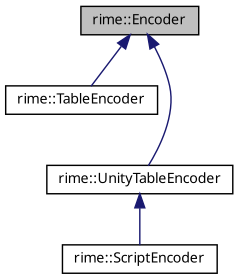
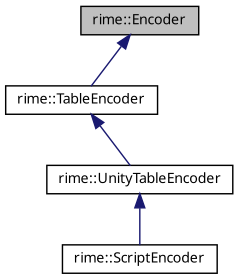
edge "rime::UnityTableEncoder" -> "rime::Encoder": now "rime::UnityTableEncoder" -> "rime::TableEncoder"
